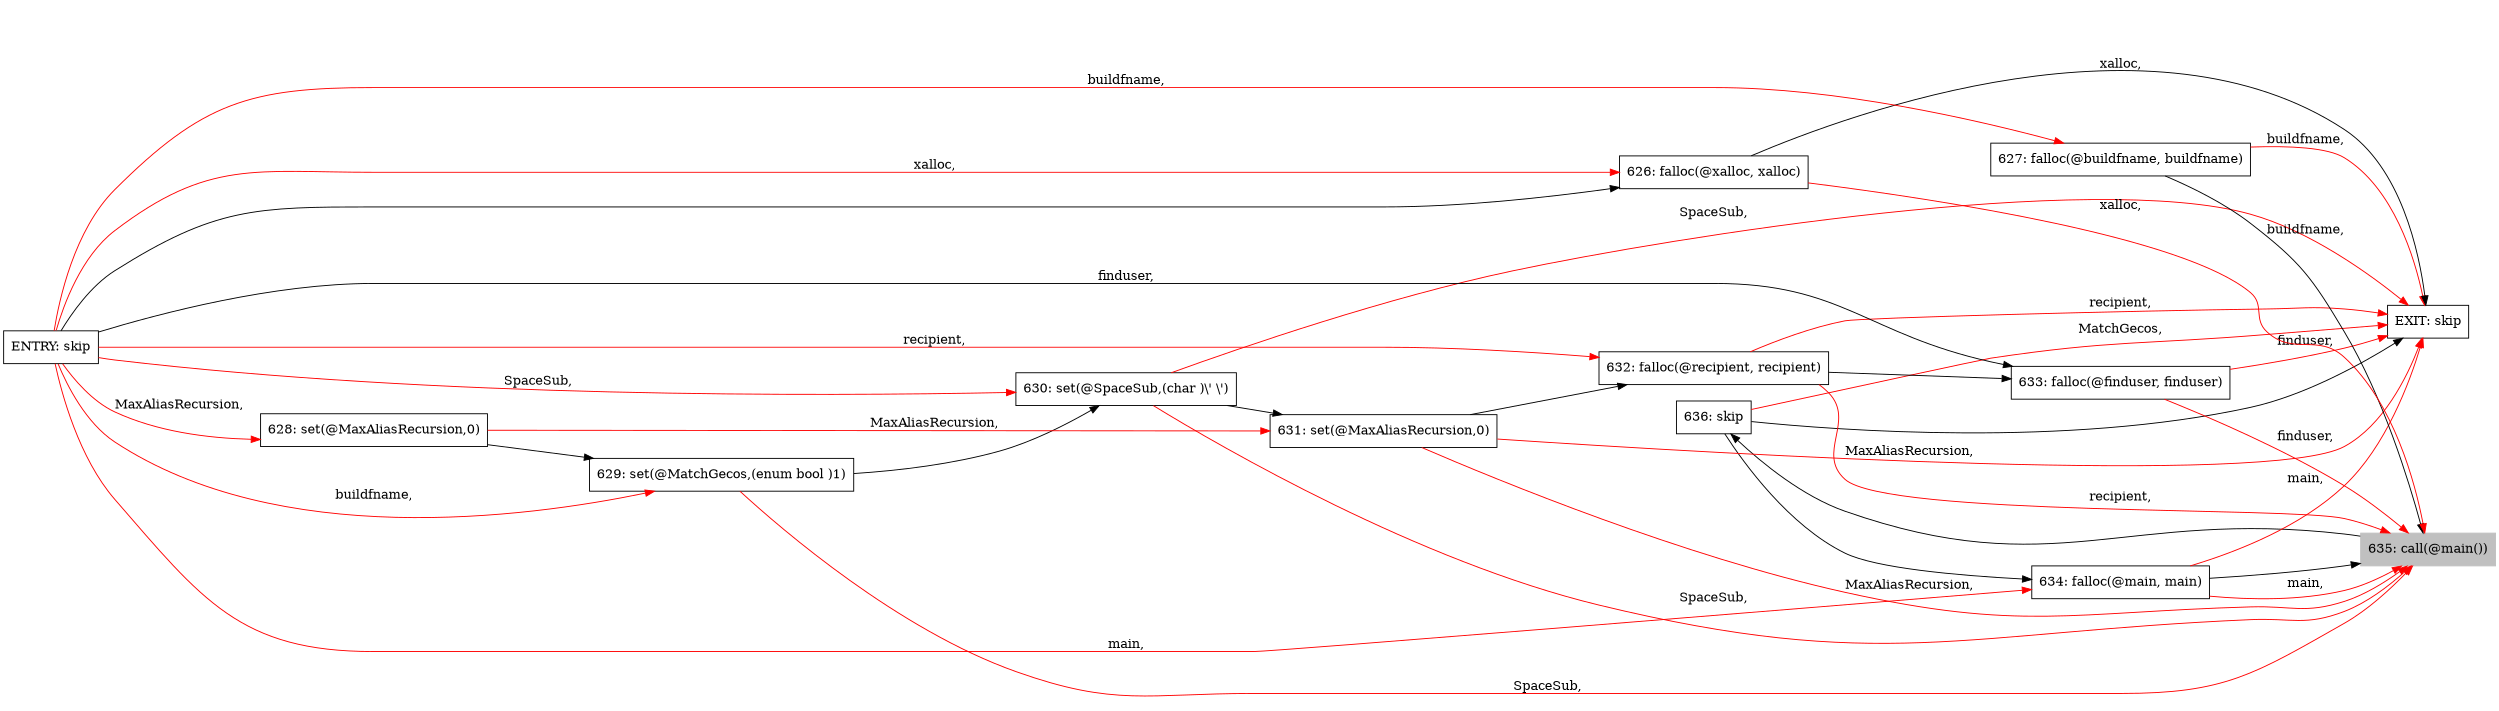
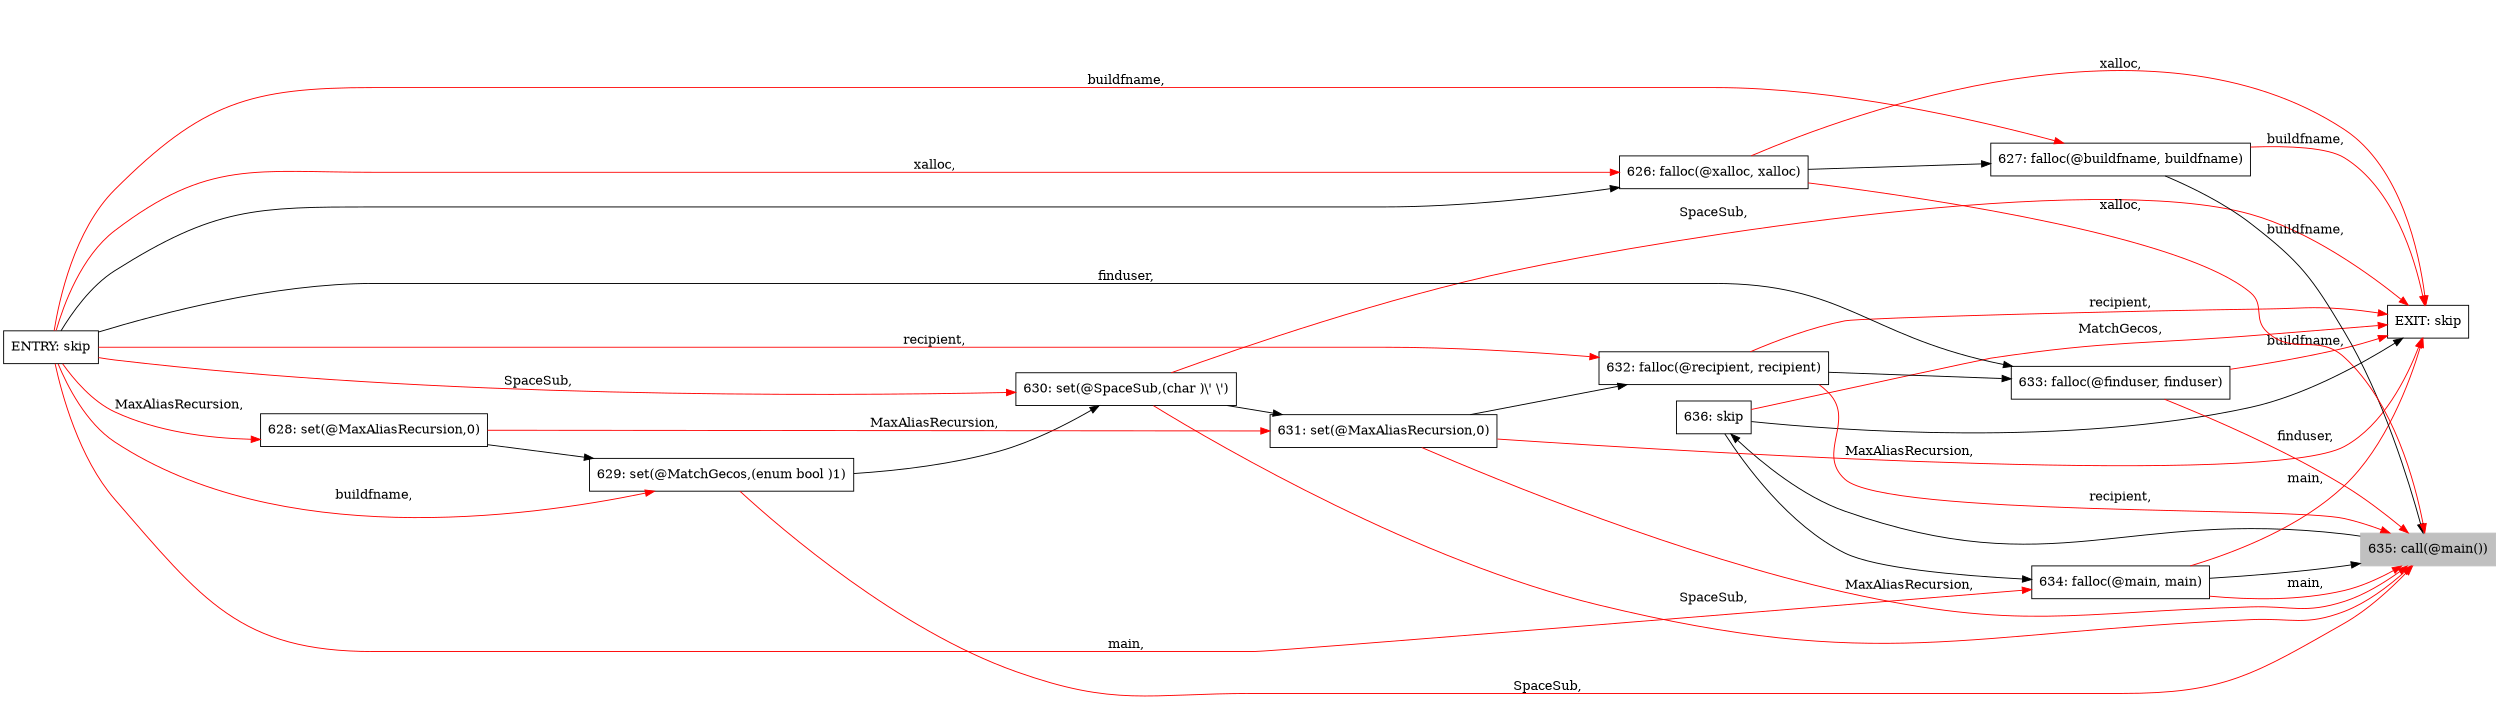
edge "626: falloc(@xalloc, xalloc)" -> "EXIT: skip": color black -> red
edge "626: falloc(@xalloc, xalloc)" -> "627: falloc(@buildfname, buildfname)": added
edge "633: falloc(@finduser, finduser)" -> "EXIT: skip": label "finduser," -> "buildfname,"
